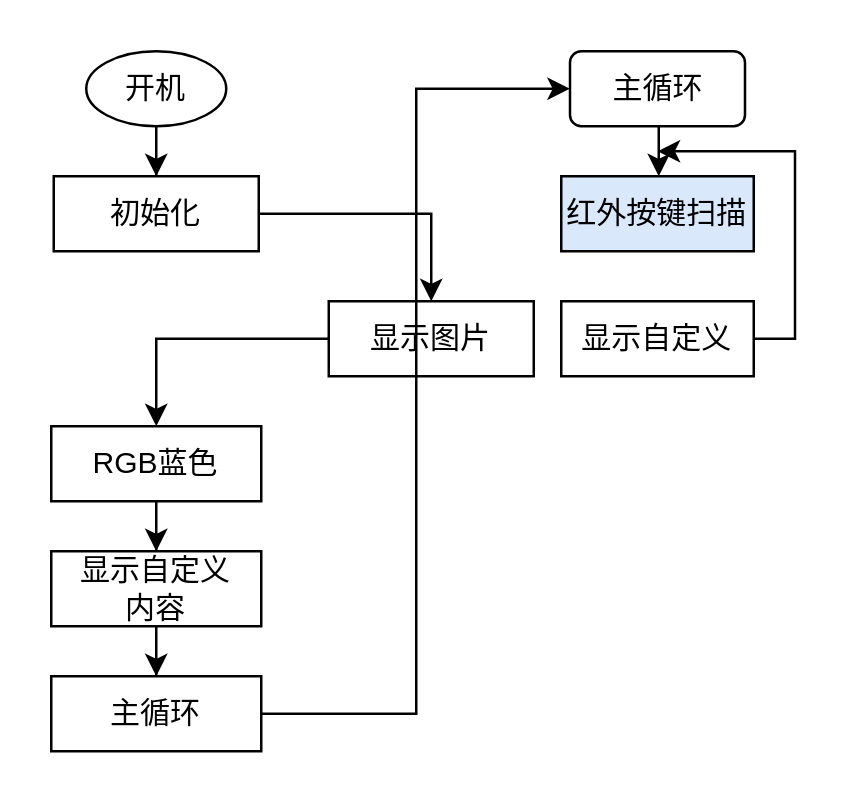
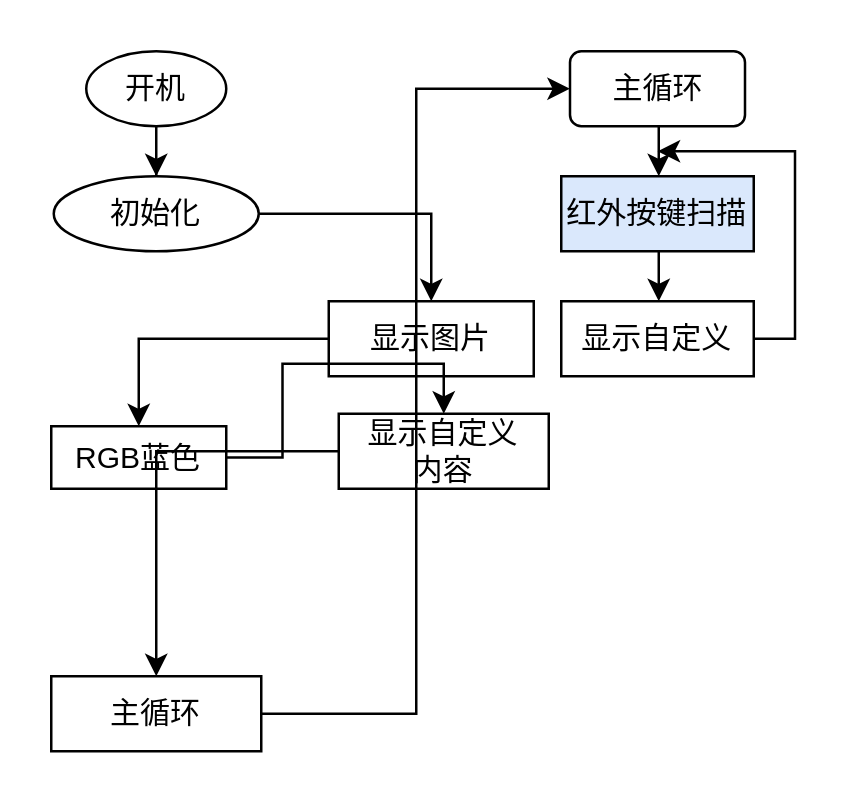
node "初始化": shape rectangle -> ellipse
edge "红外按键扫描" -> "显示自定义": added
node "RGB蓝色": size 210x75 -> 175x63
node "显示自定义 内容": moved (156, 589) -> (444, 451)
